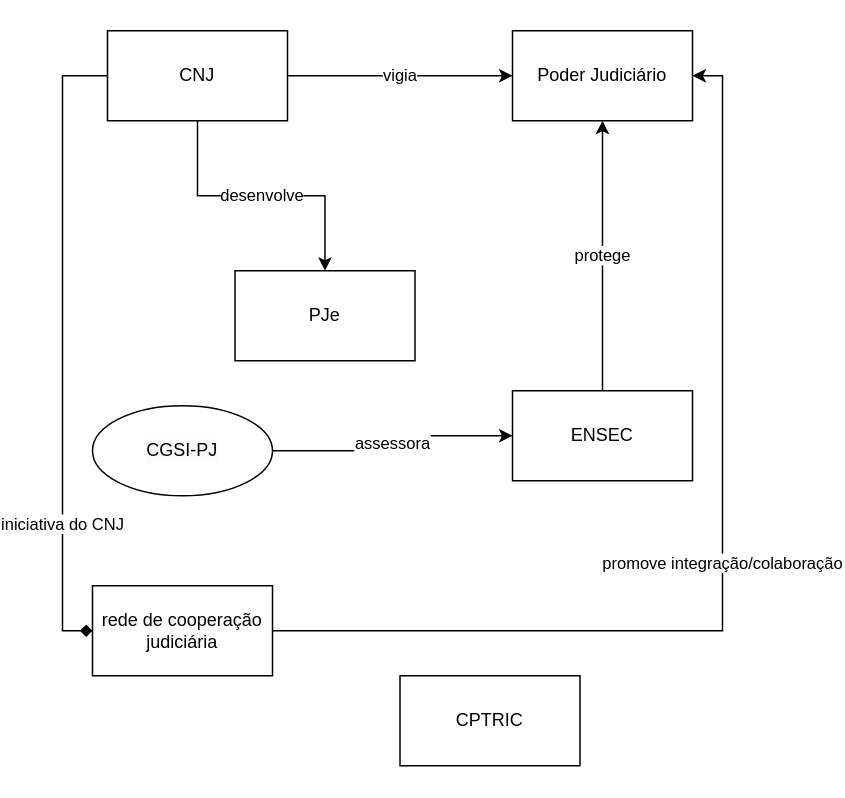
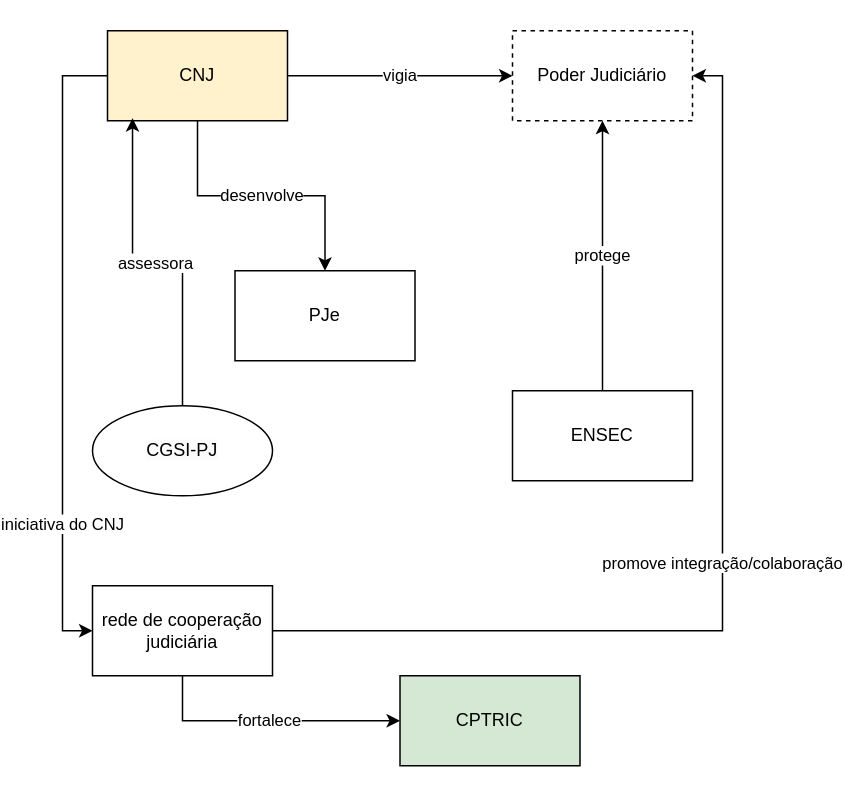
node "CNJ": fillcolor #ffffff -> #fff2cc
node "Poder Judiciário": style solid -> dashed
edge "CGSI-PJ" -> "ENSEC": now "CGSI-PJ" -> "CNJ"
edge "CNJ" -> "rede de cooperação judiciária": arrowhead diamond -> classic
edge "rede de cooperação judiciária" -> "CPTRIC": added, label "fortalece"
node "CPTRIC": fillcolor #ffffff -> #d5e8d4
